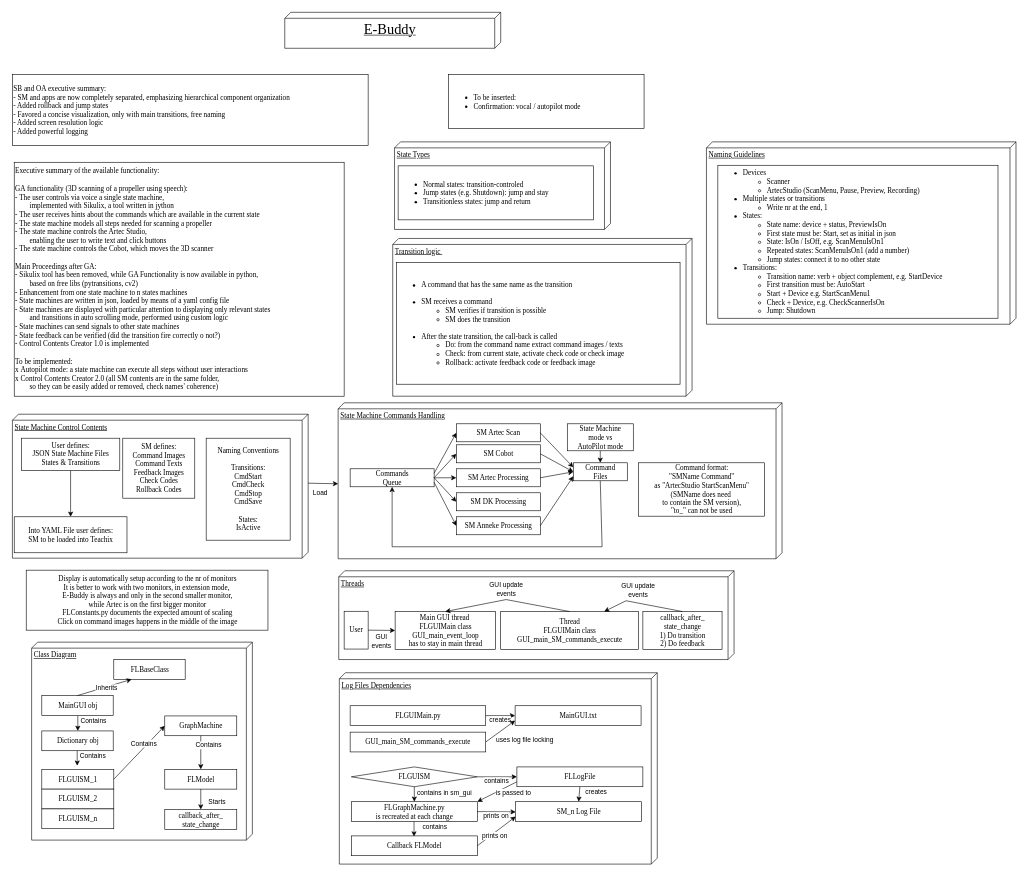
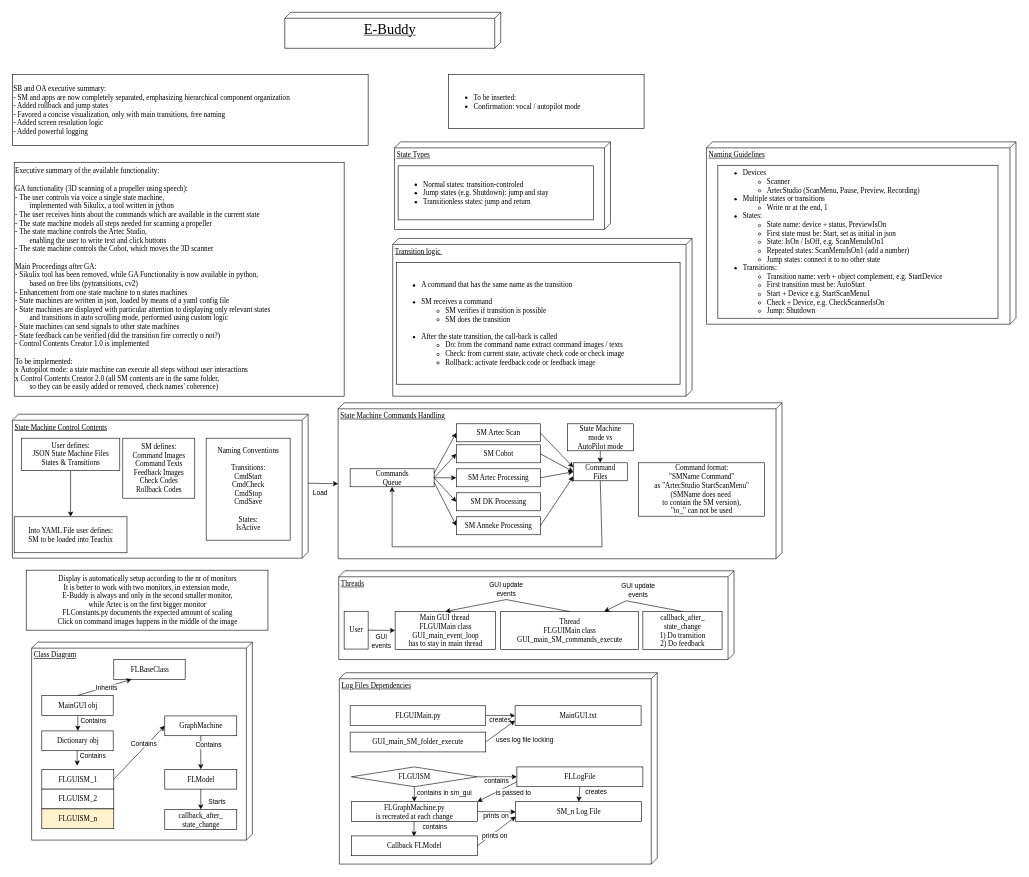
node "GUI_main_SM_commands_execute": label "GUI_main_SM_commands_execute" -> "GUI_main_SM_folder_execute"
node "FLGUISM_n": fillcolor #ffffff -> #fff2cc
